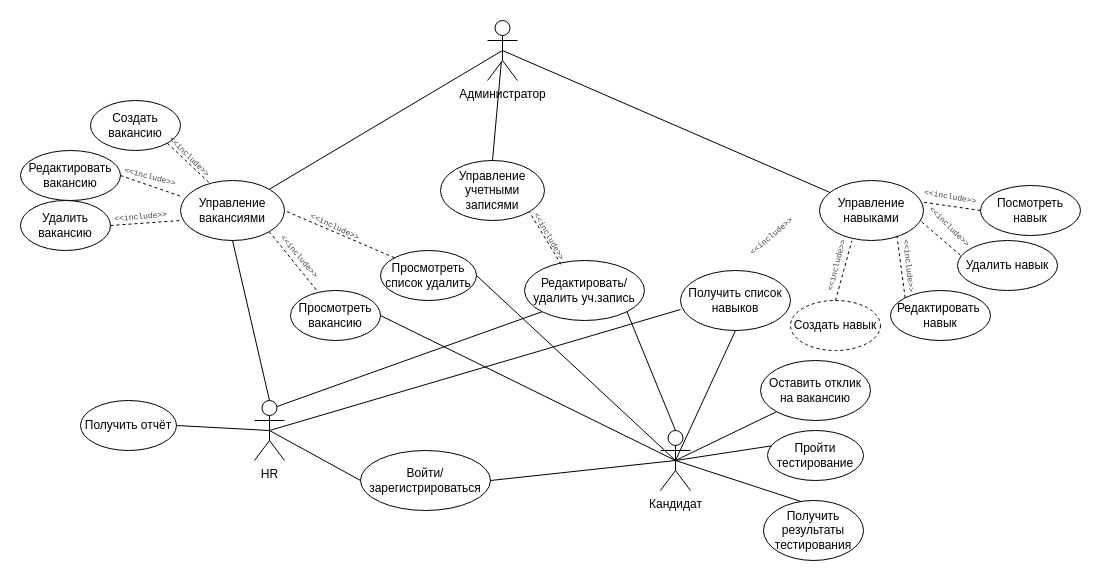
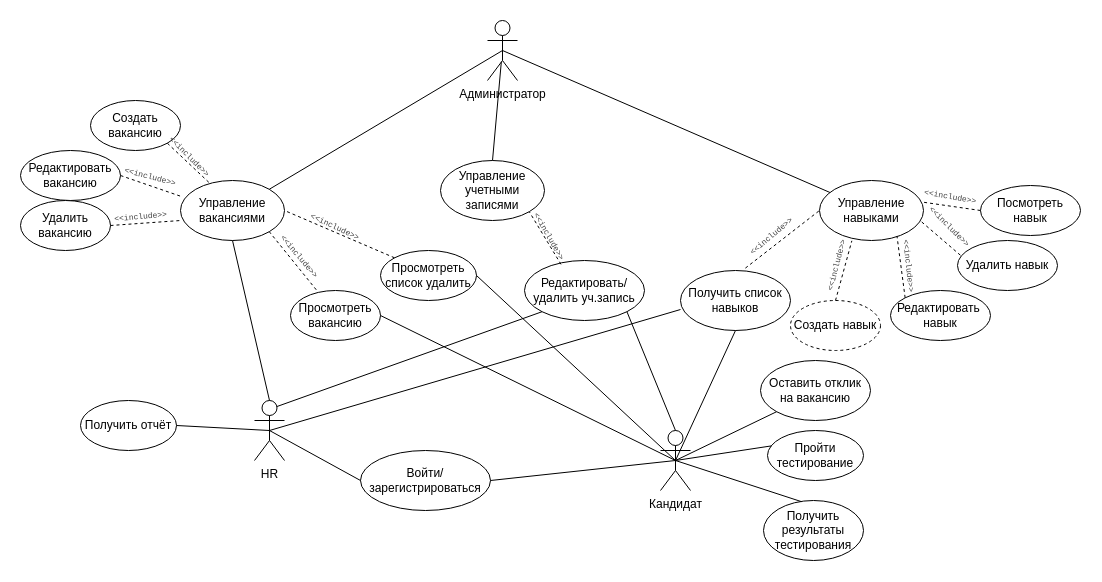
edge "Управление навыками" -- "Получить список навыков": added
